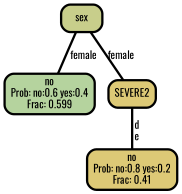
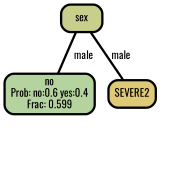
edge "sex" -- "no Prob: no:0.6 yes:0.4 Frac: 0.599": label " female" -> " male"
edge "sex" -- "SEVERE2": label " female" -> " male"
node "no Prob: no:0.8 yes:0.2 Frac: 0.41": removed
